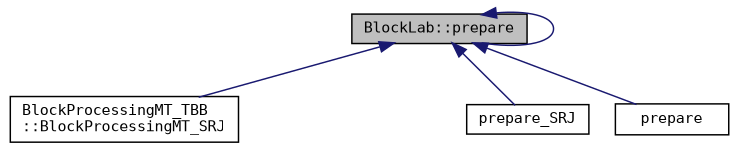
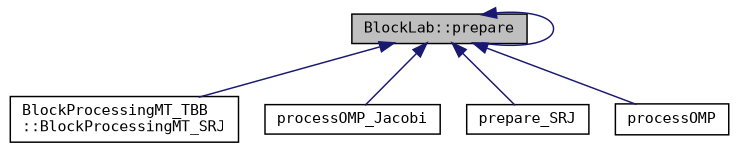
node "processOMP_Jacobi": added
node "prepare": label "prepare" -> "processOMP"
